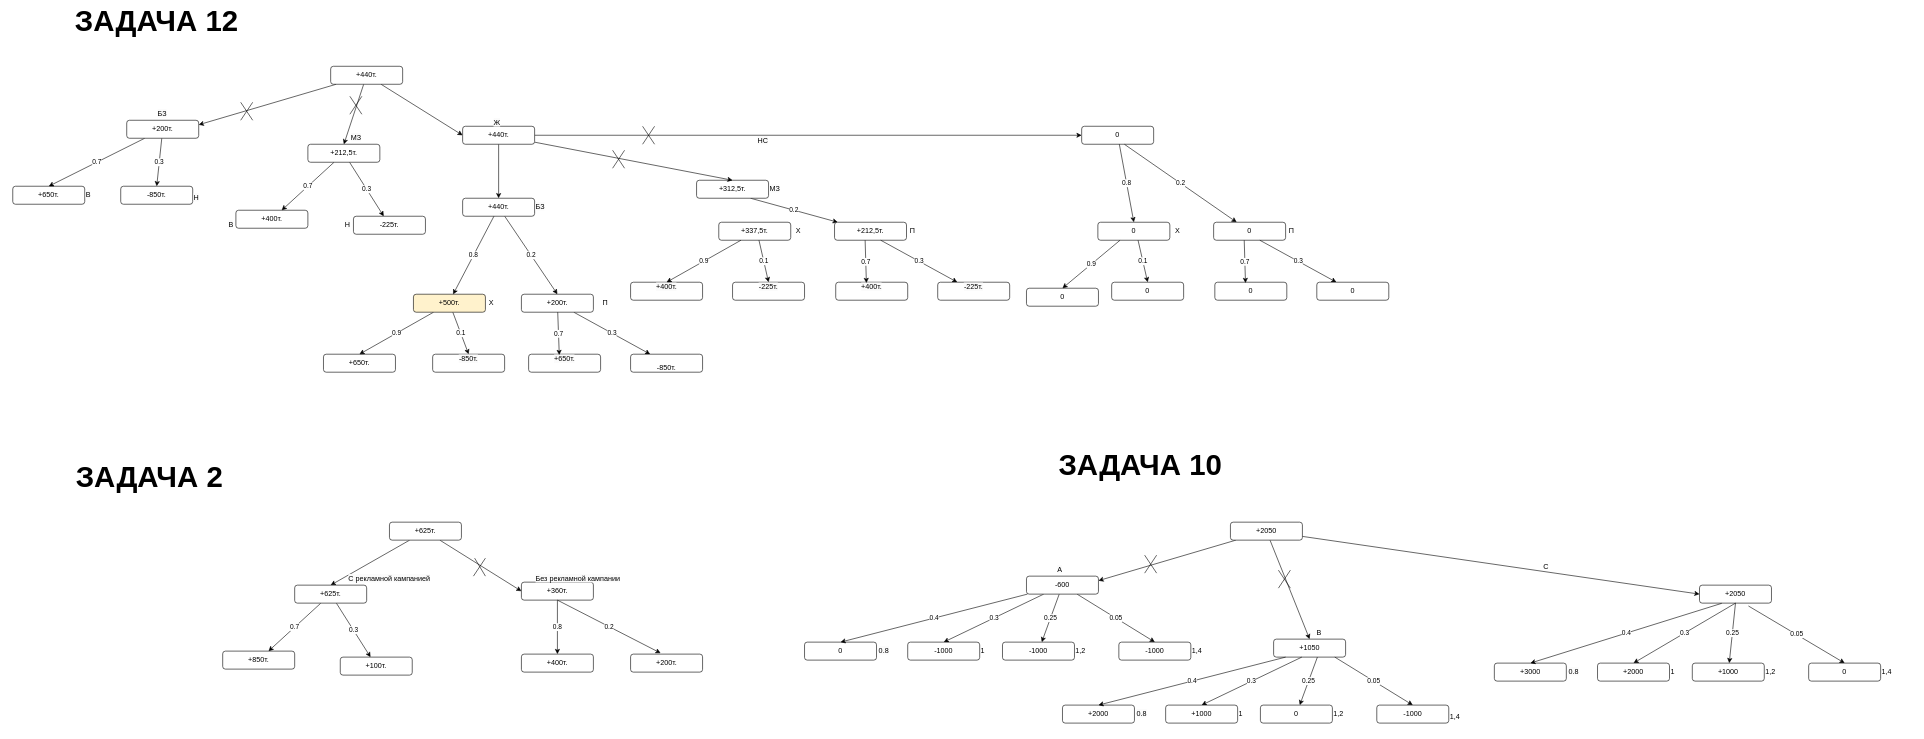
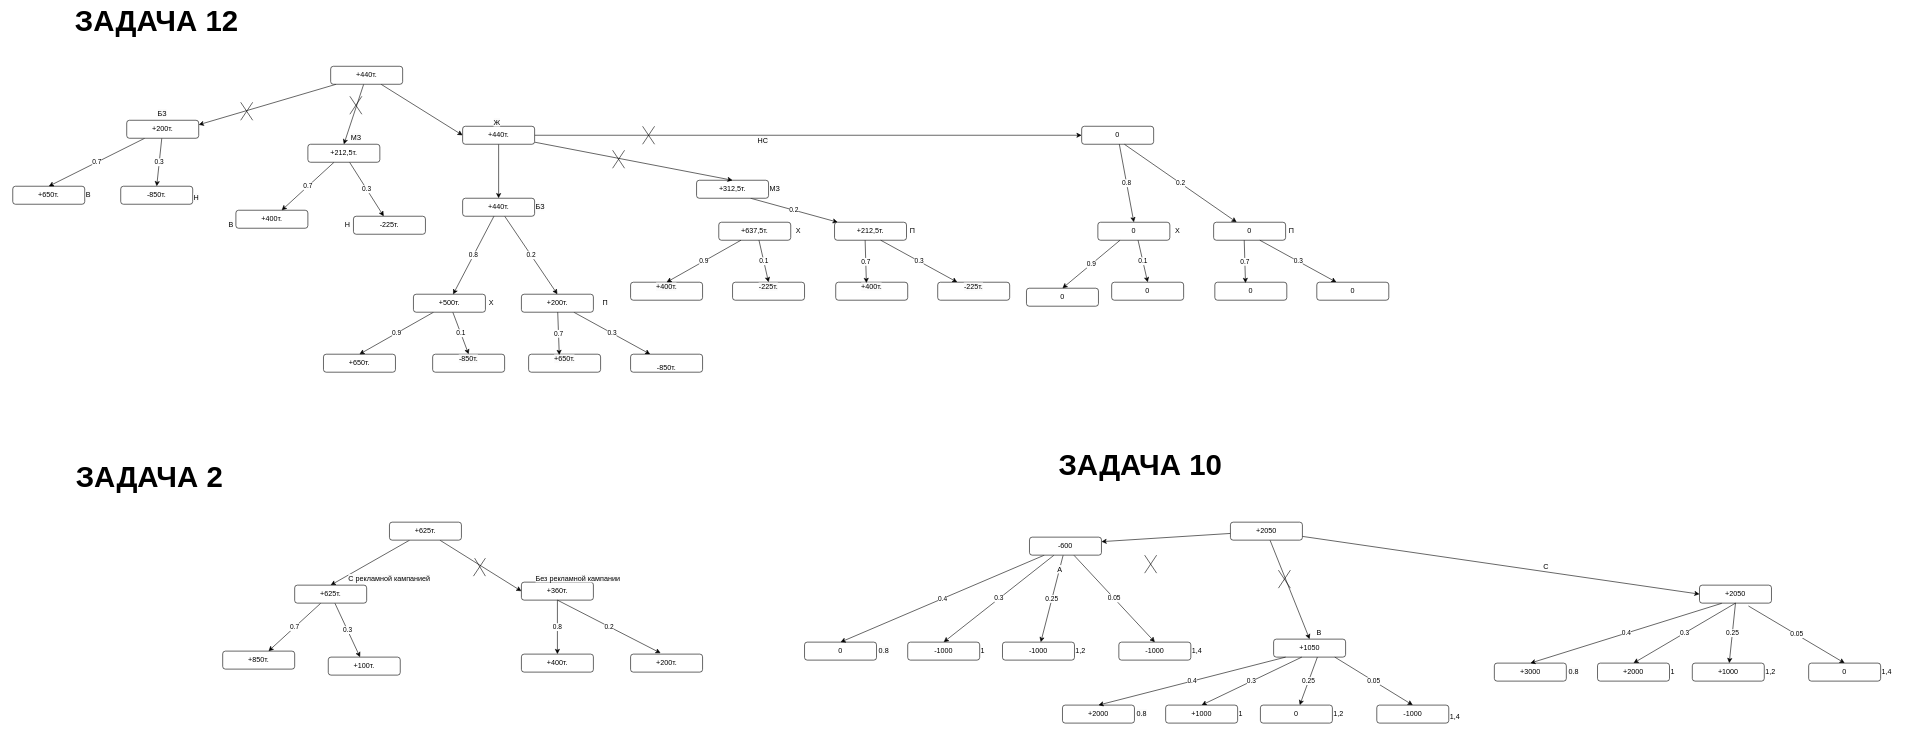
node "+337,5т.": label "+337,5т." -> "+637,5т."
node "+500т.": fillcolor #fff2cc -> #ffffff
node "-600": moved (1062, 585) -> (1065, 546)
node "+100т.": moved (376, 666) -> (364, 666)
